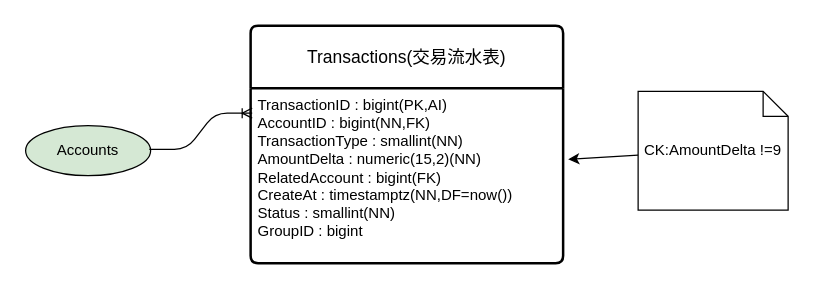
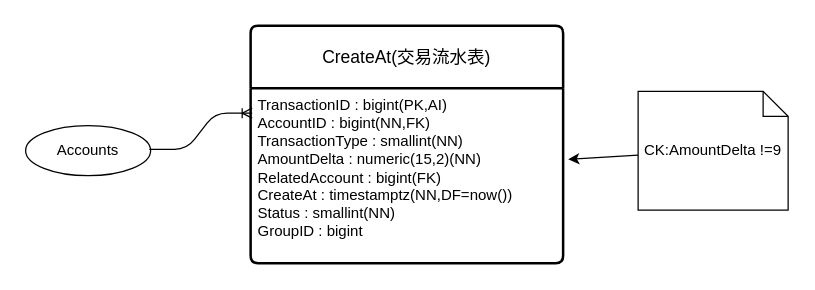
node "Transactions(交易流水表)": label "Transactions(交易流水表)" -> "CreateAt(交易流水表)"
node "Accounts": fillcolor #d5e8d4 -> #ffffff
